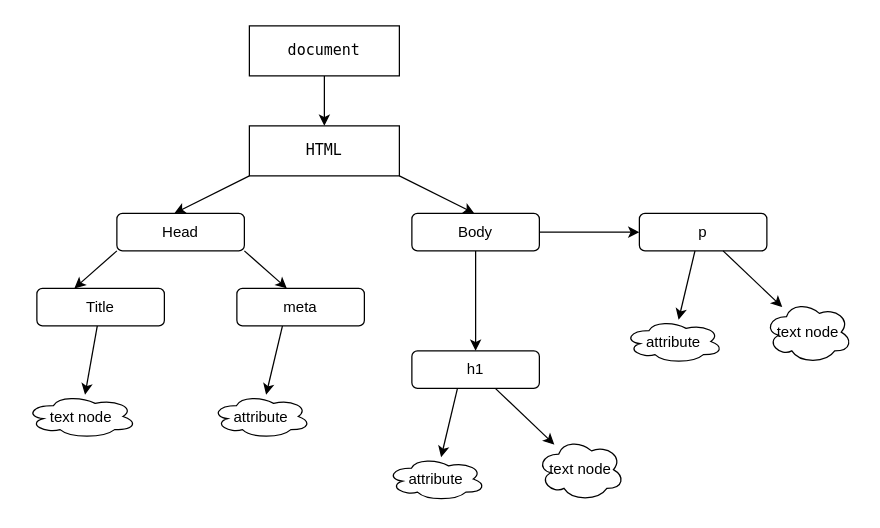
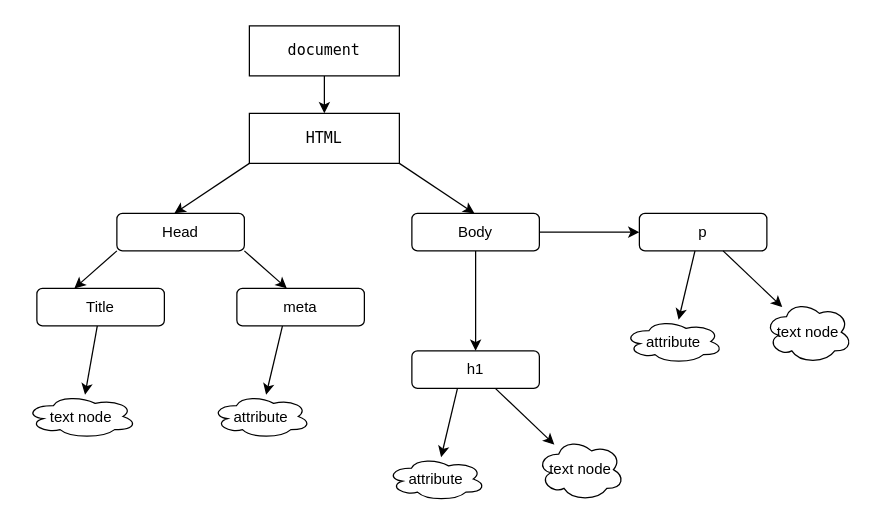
node "HTML": moved (324, 151) -> (324, 138)
